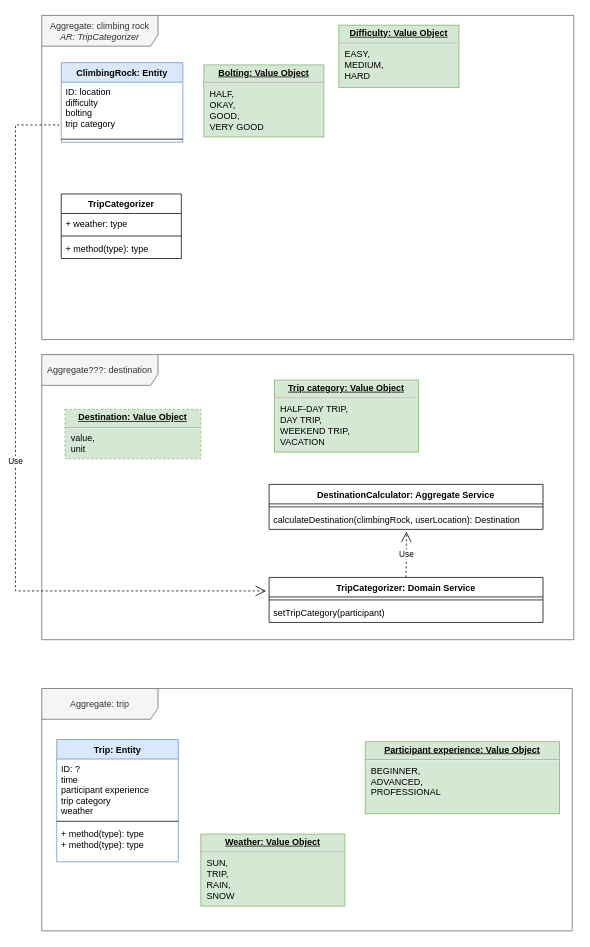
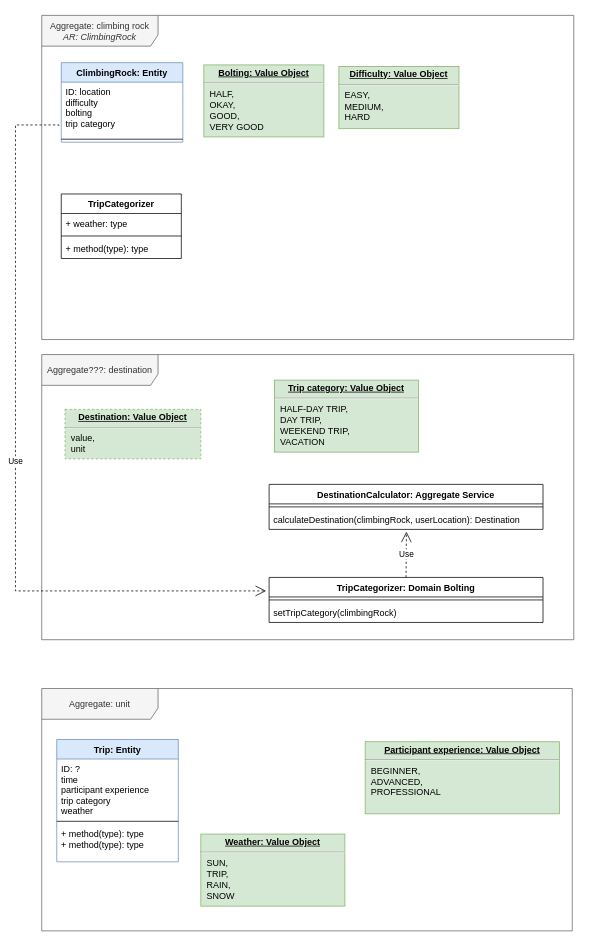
node "Aggregate: climbing rock AR: TripCategorizer": label "Aggregate: climbing rock AR: TripCategorizer" -> "Aggregate: climbing rock AR: ClimbingRock"
node "Difficulty: Value Object EASY, MEDIUM, HARD": moved (399, 56) -> (399, 98)
node "TripCategorizer: Domain Service": label "TripCategorizer: Domain Service" -> "TripCategorizer: Domain Bolting"
node "setTripCategory(participant)": label "setTripCategory(participant)" -> "setTripCategory(climbingRock)"
node "Aggregate: trip": label "Aggregate: trip" -> "Aggregate: unit"
